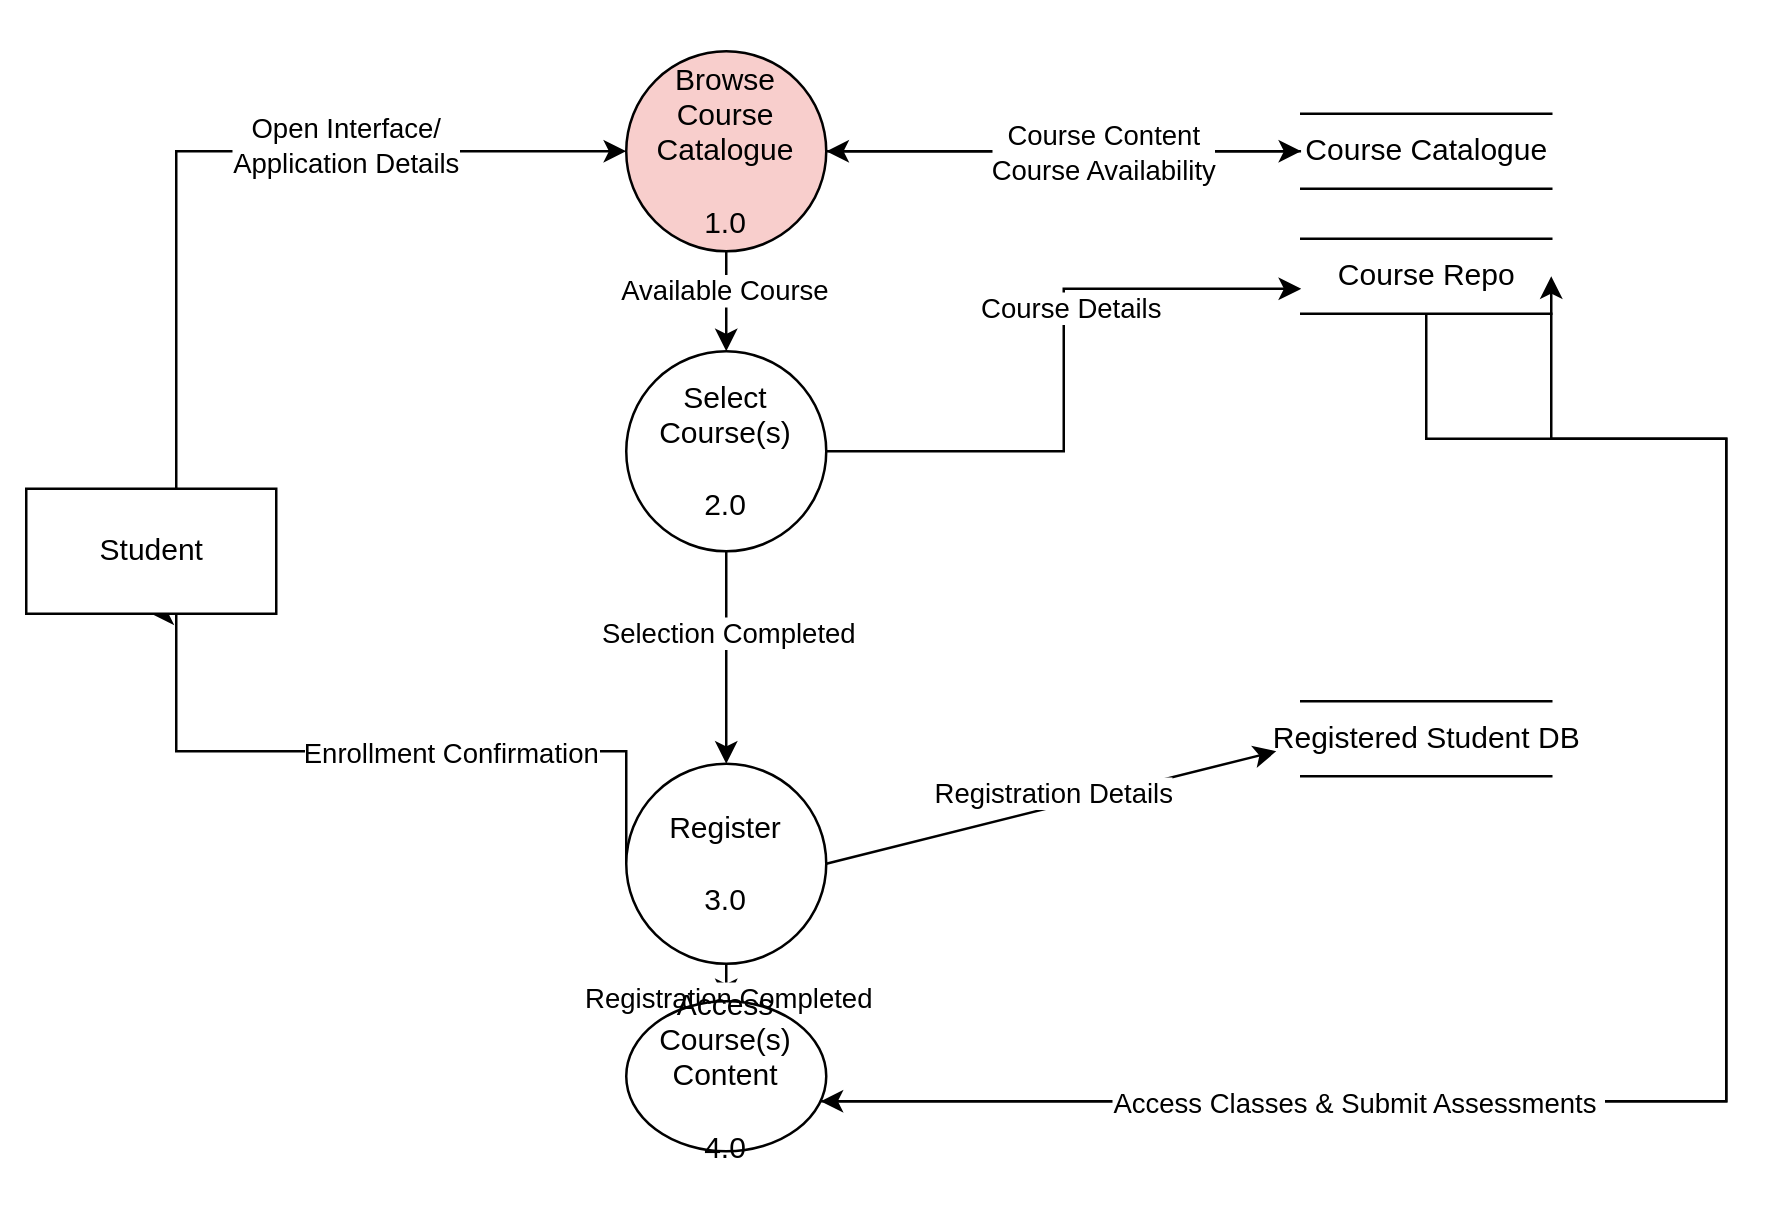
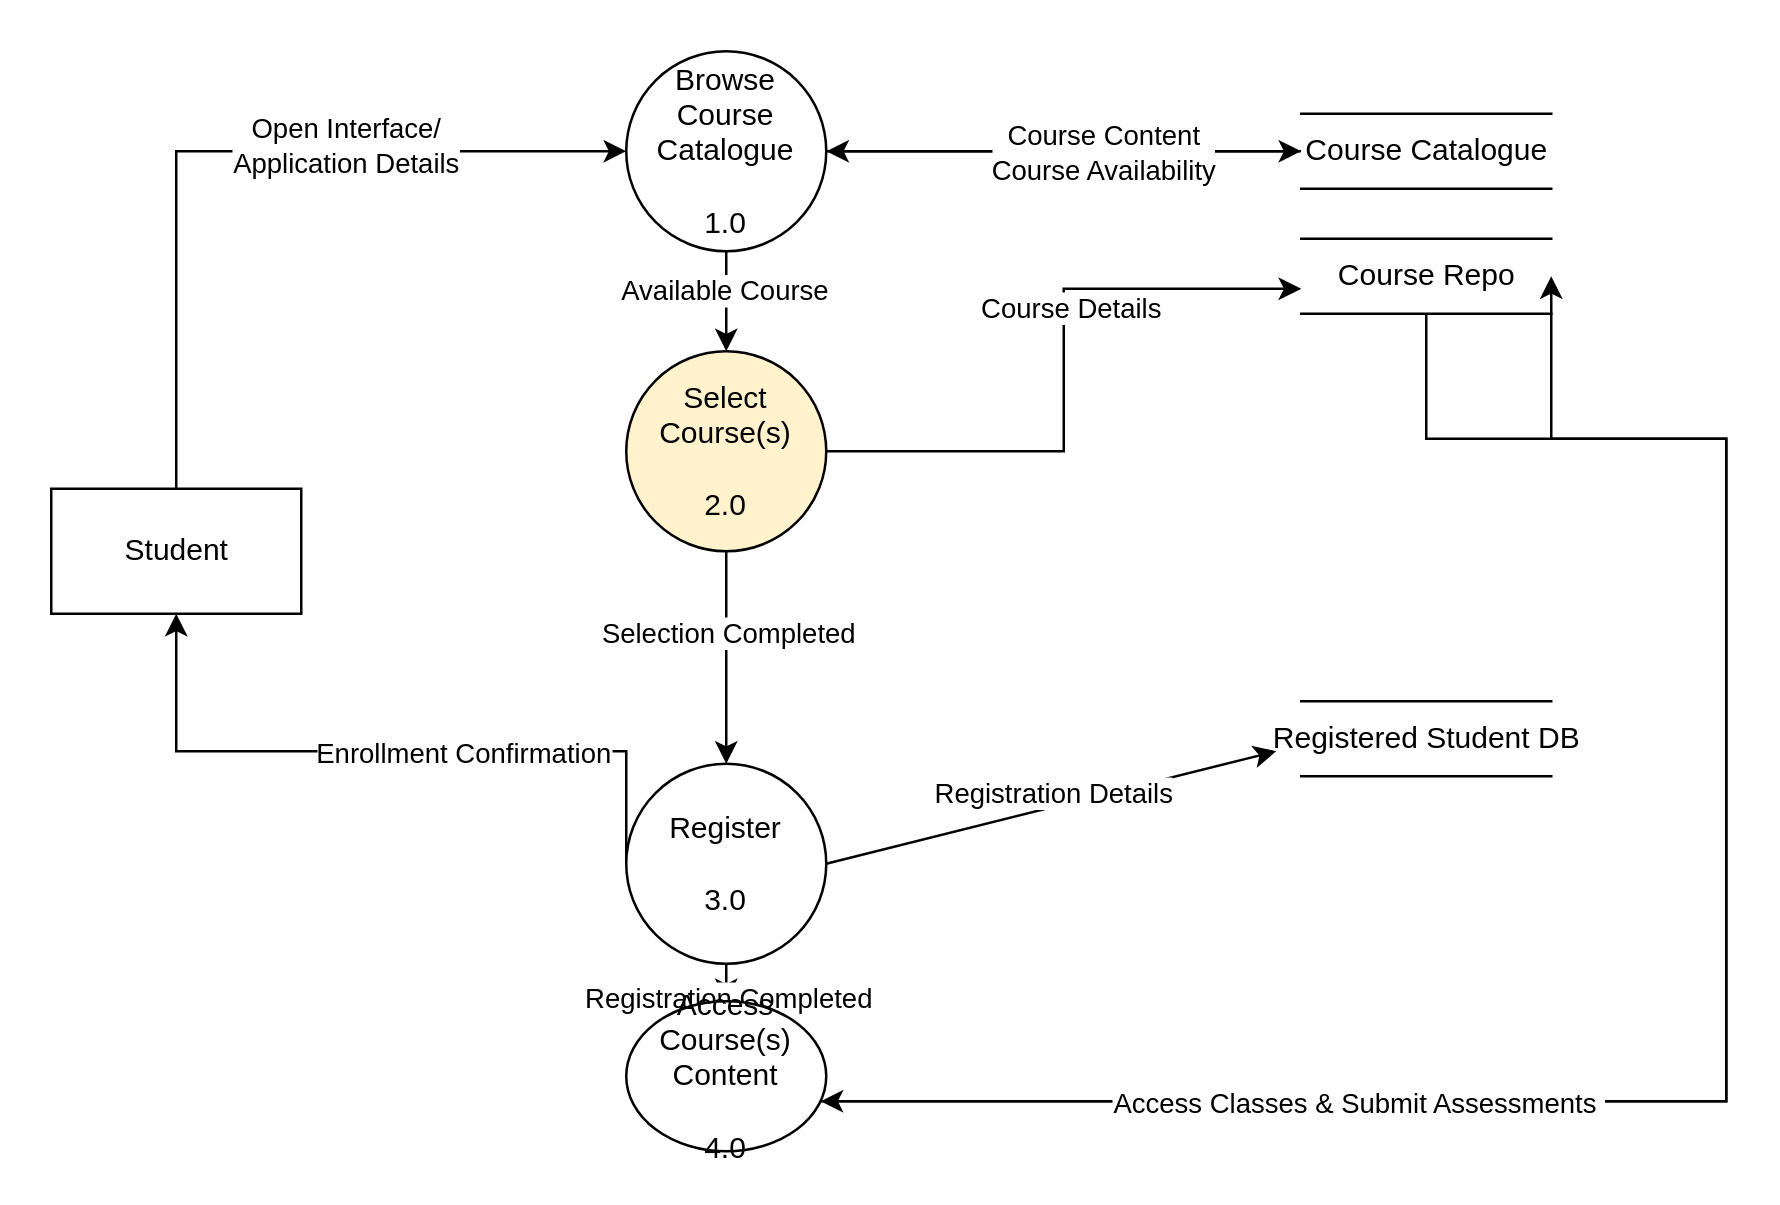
node "Browse Course Catalogue 1.0": fillcolor #f8cecc -> #ffffff
node "Select Course(s) 2.0": fillcolor #ffffff -> #fff2cc
node "Student": moved (151, 551) -> (176, 551)
